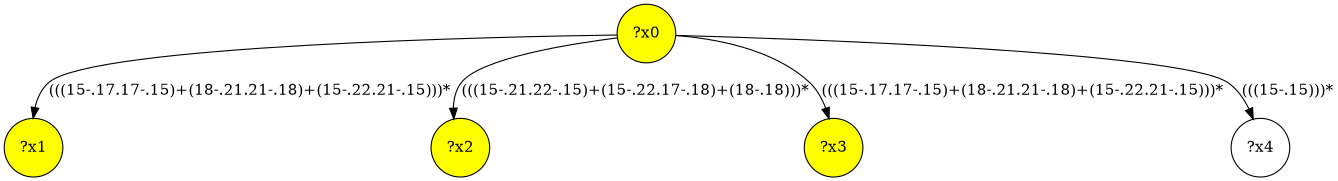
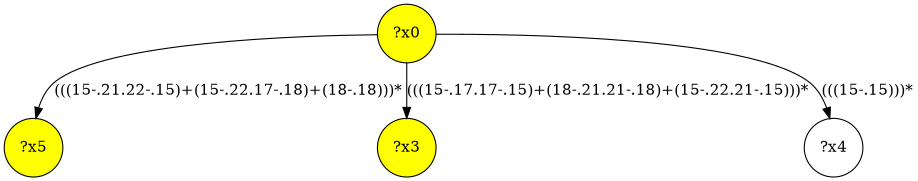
node "?x1": removed
node "?x2": label "?x2" -> "?x5"
